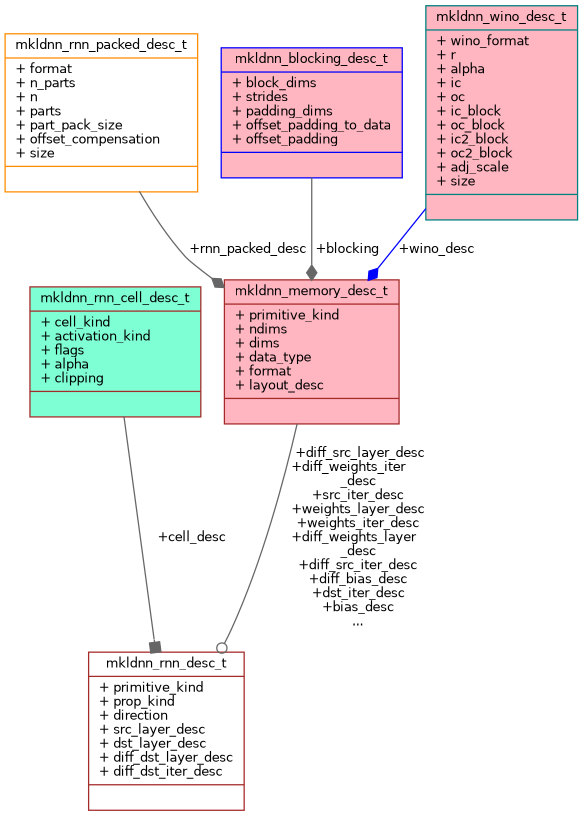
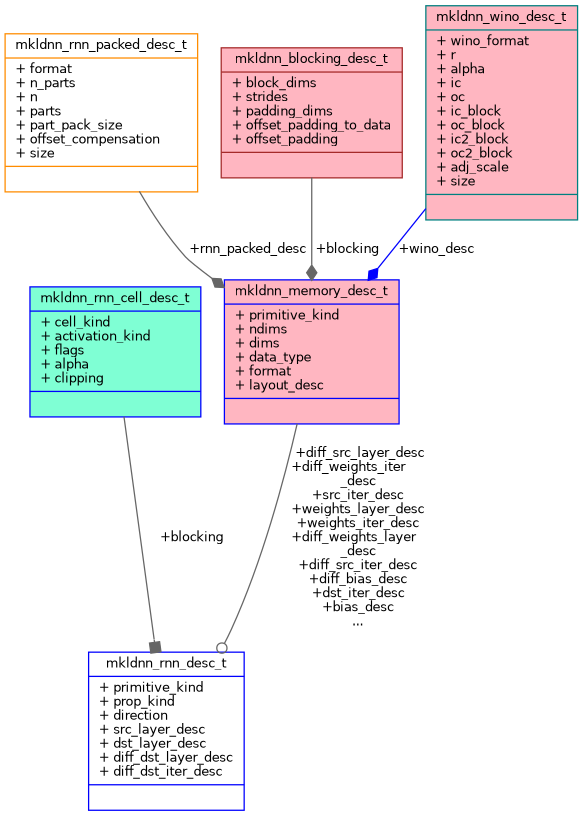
node "mkldnn_blocking_desc_t": color blue -> brown
node "mkldnn_rnn_cell_desc_t": color brown -> blue
node "mkldnn_memory_desc_t": color brown -> blue
edge "mkldnn_rnn_cell_desc_t" -> "mkldnn_rnn_desc_t": label " +cell_desc" -> " +blocking"
node "mkldnn_rnn_desc_t": color brown -> blue
